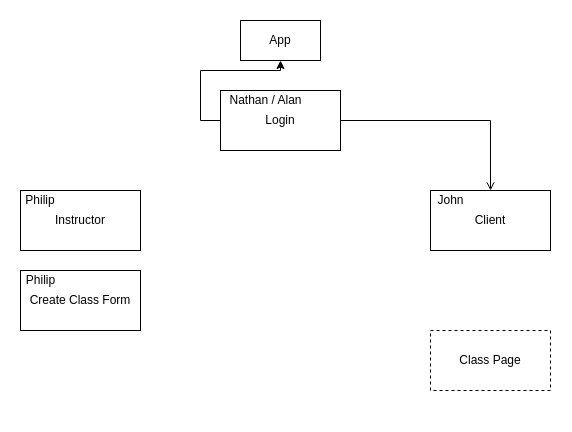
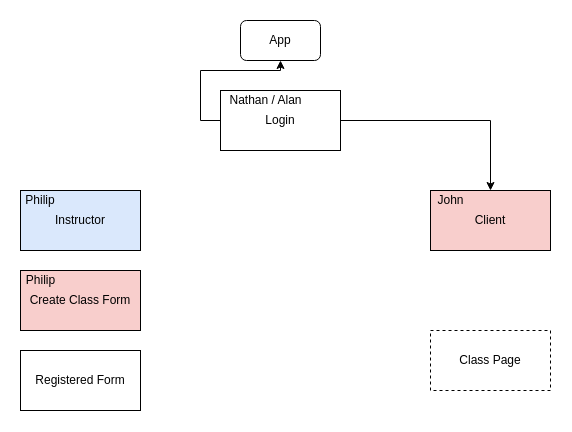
node "App": shape rectangle -> rounded rectangle
edge "Login" -> "Client": arrowhead open -> classic
node "Instructor": fillcolor #ffffff -> #dae8fc
node "Client": fillcolor #ffffff -> #f8cecc
node "Create Class Form": fillcolor #ffffff -> #f8cecc
node "Registered Form": added
